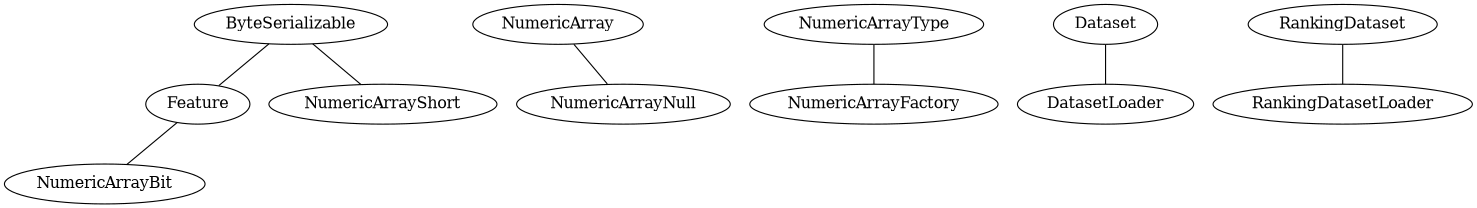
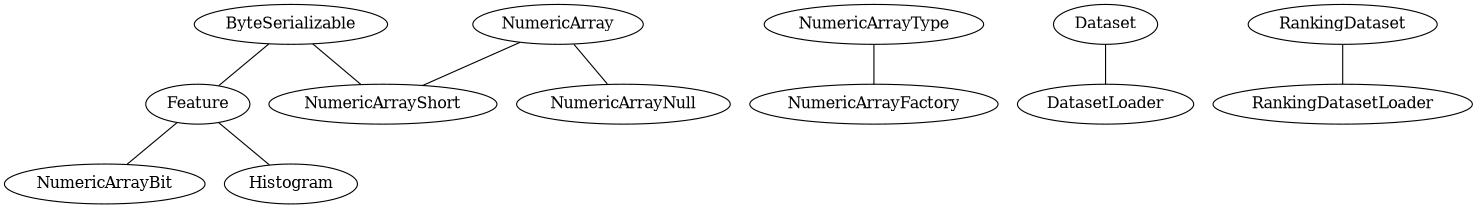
edge "NumericArray" -- "NumericArrayShort": added
node "Histogram": added
